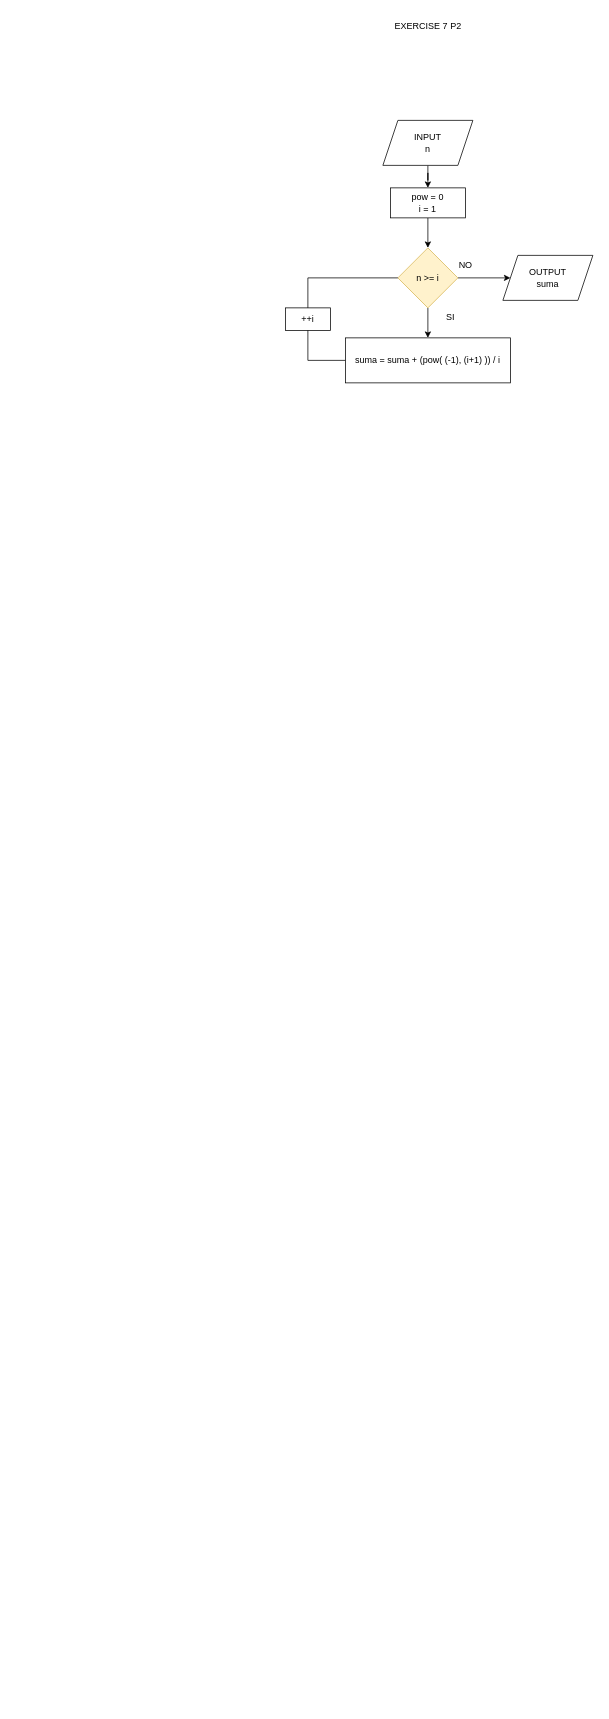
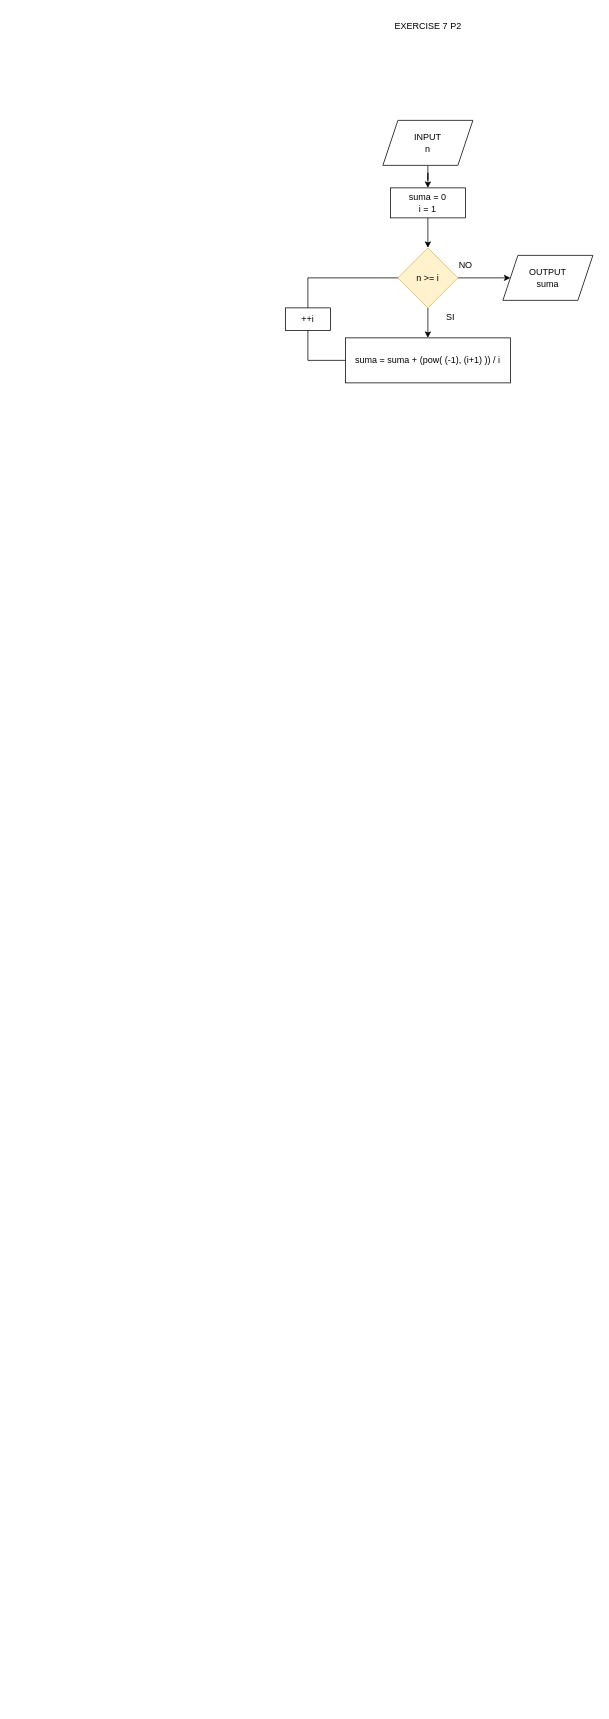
node "pow = 0 i = 1": label "pow = 0 i = 1" -> "suma = 0 i = 1"
